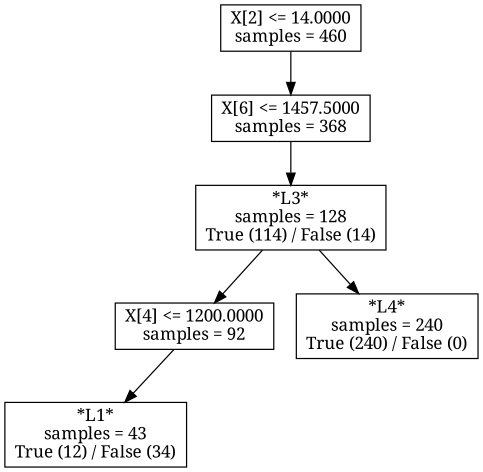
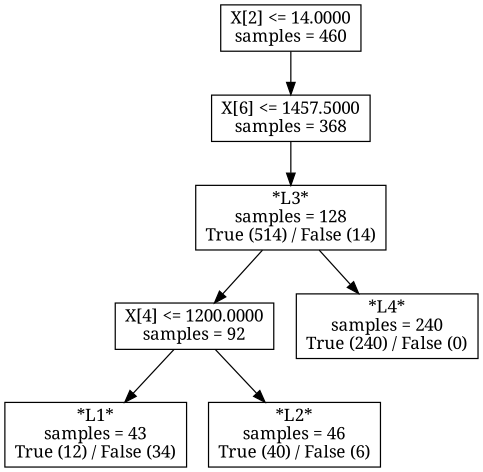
node "*L3* samples = 128 True (114) / False (14)": label "*L3* samples = 128 True (114) / False (14)" -> "*L3* samples = 128 True (514) / False (14)"
node "*L2* samples = 46 True (40) / False (6)": added
